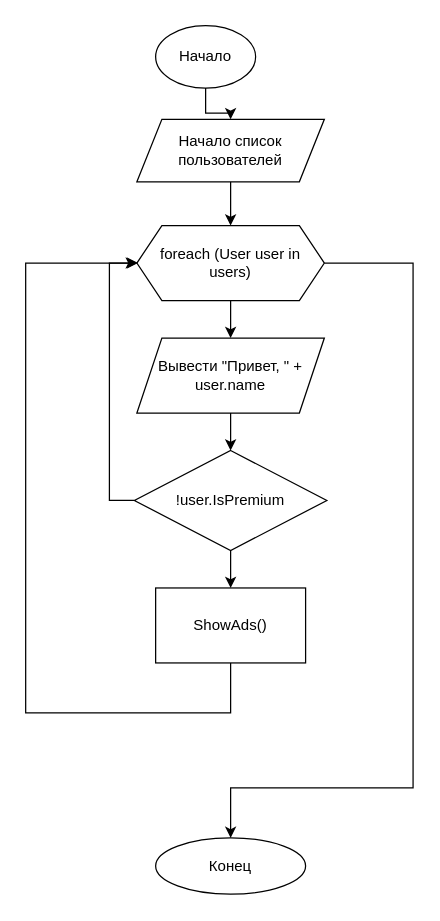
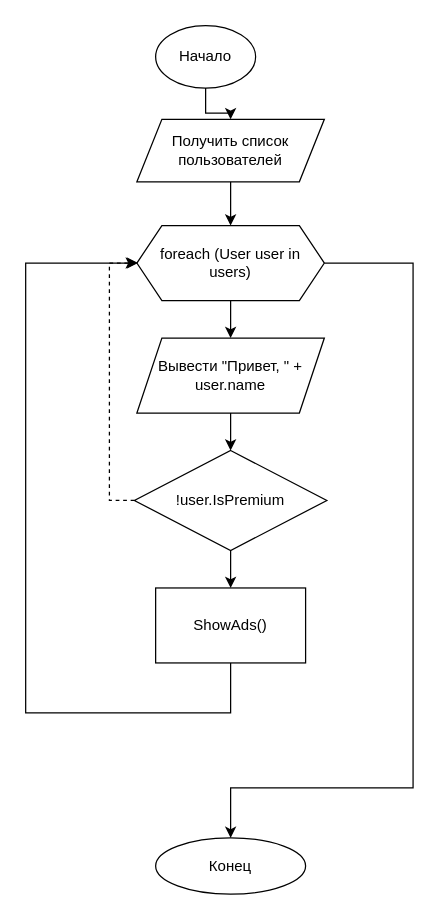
node "Начало список пользователей": label "Начало список пользователей" -> "Получить список пользователей"
edge "!user.IsPremium" -> "foreach (User user in users)": style solid -> dashed
